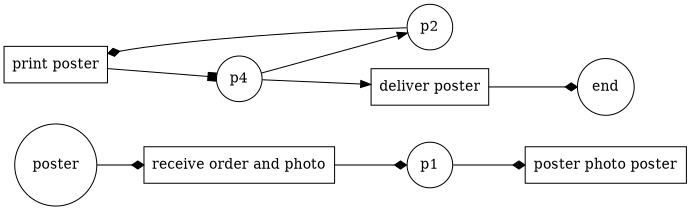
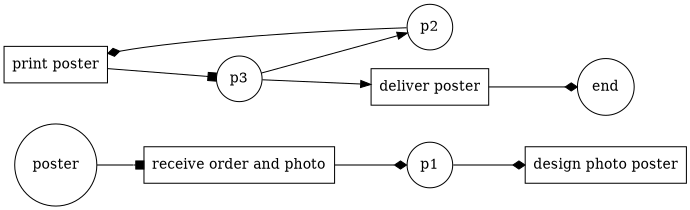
node "p4": label "p4" -> "p3"
edge "poster" -> "receive order and photo": arrowhead diamond -> box
node "poster photo poster": label "poster photo poster" -> "design photo poster"
